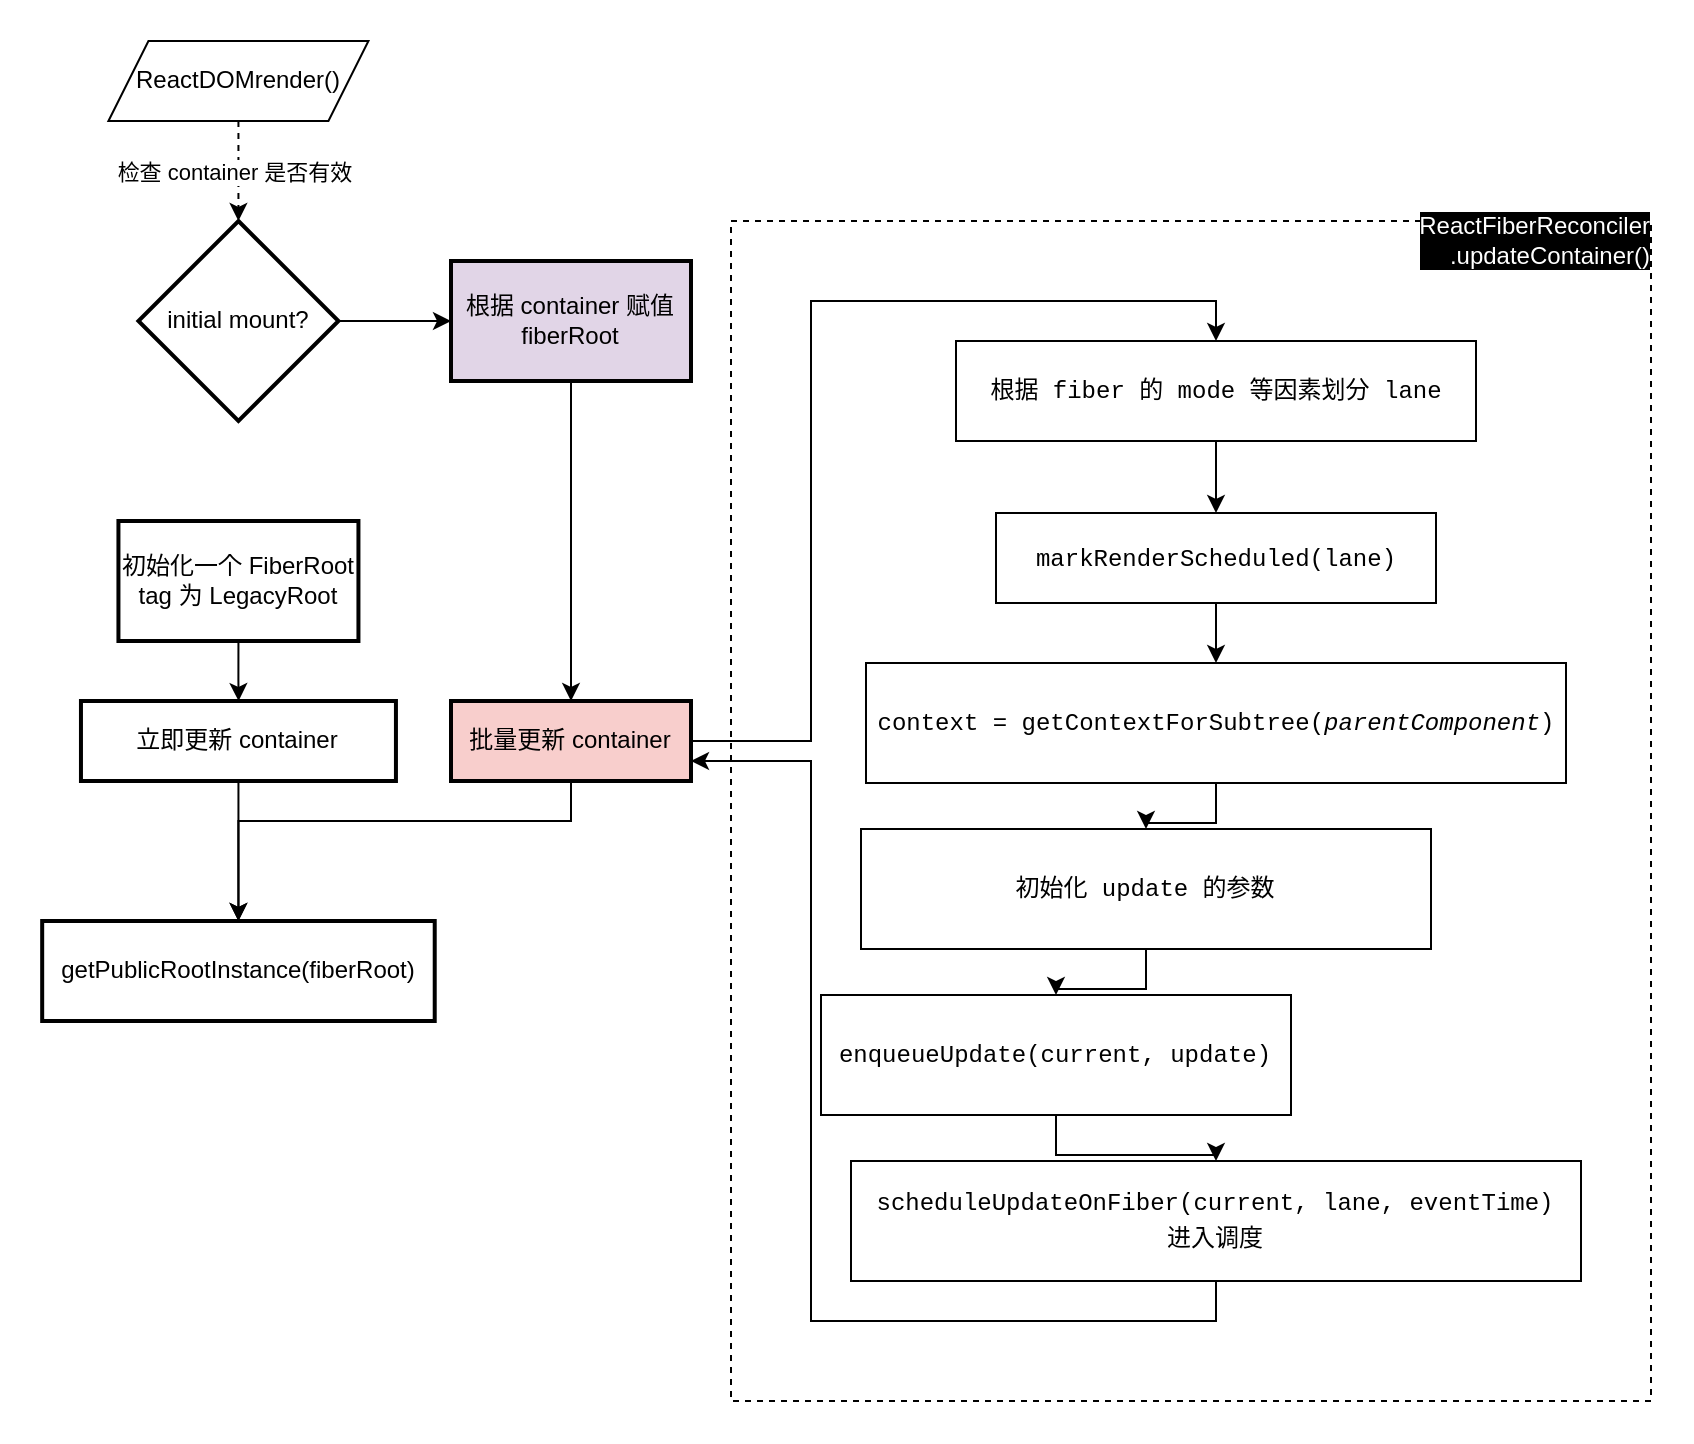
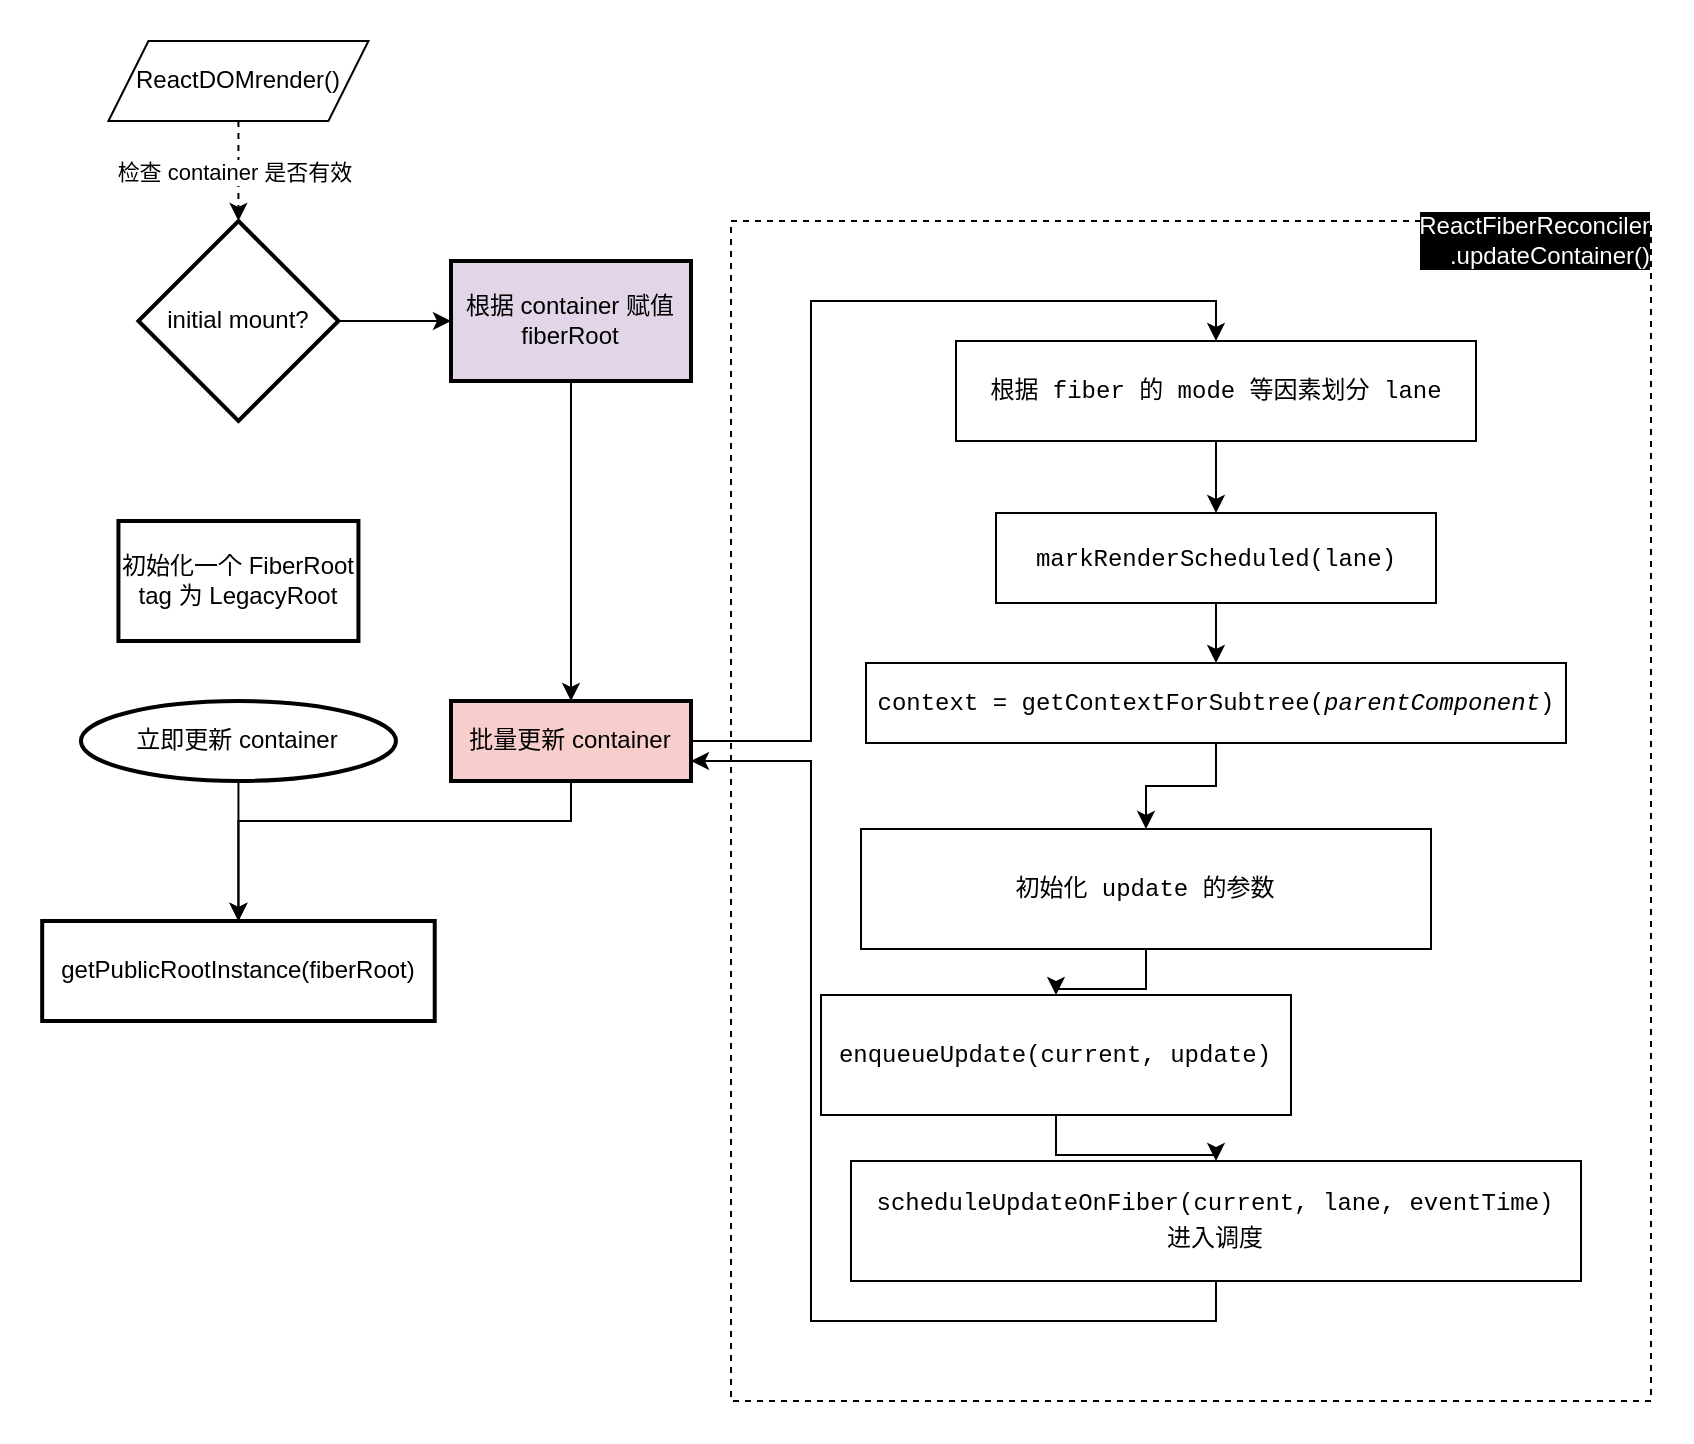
edge "初始化一个 FiberRoot tag 为 LegacyRoot" -> "立即更新 container": removed
node "context = getContextForSubtree(parentComponent)": size 700x120 -> 700x80
node "立即更新 container": shape rectangle -> ellipse
